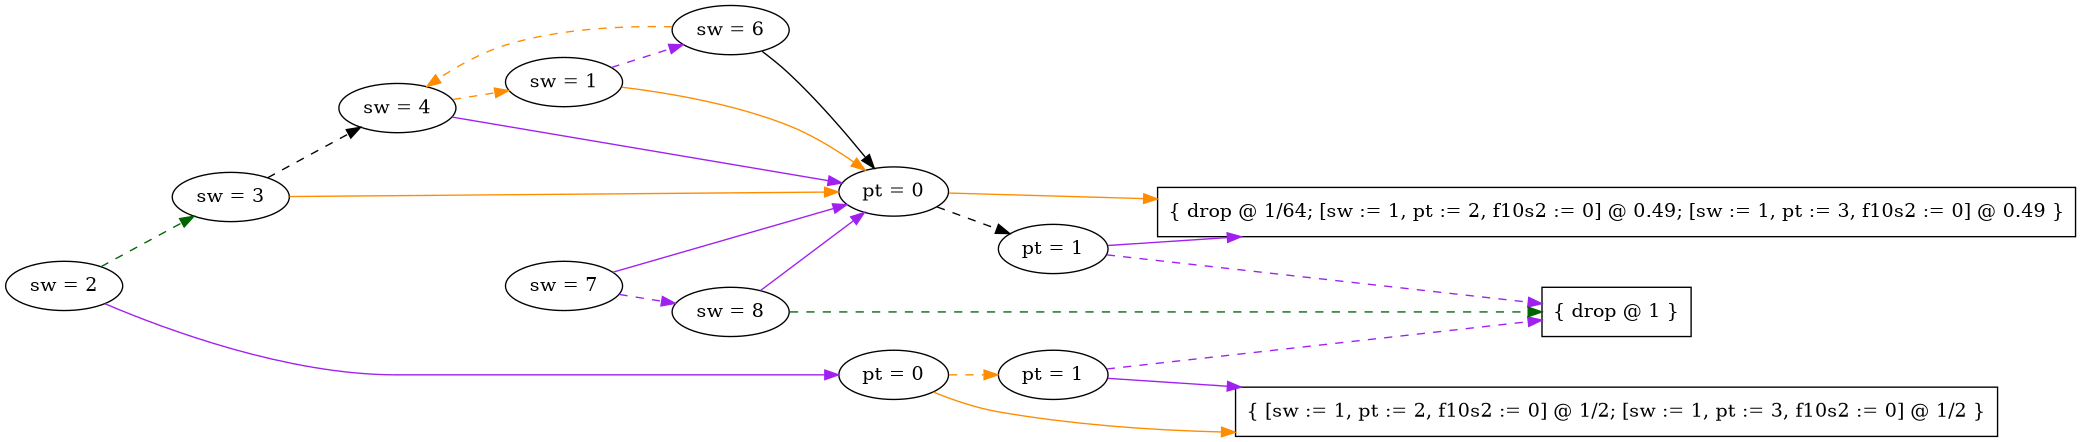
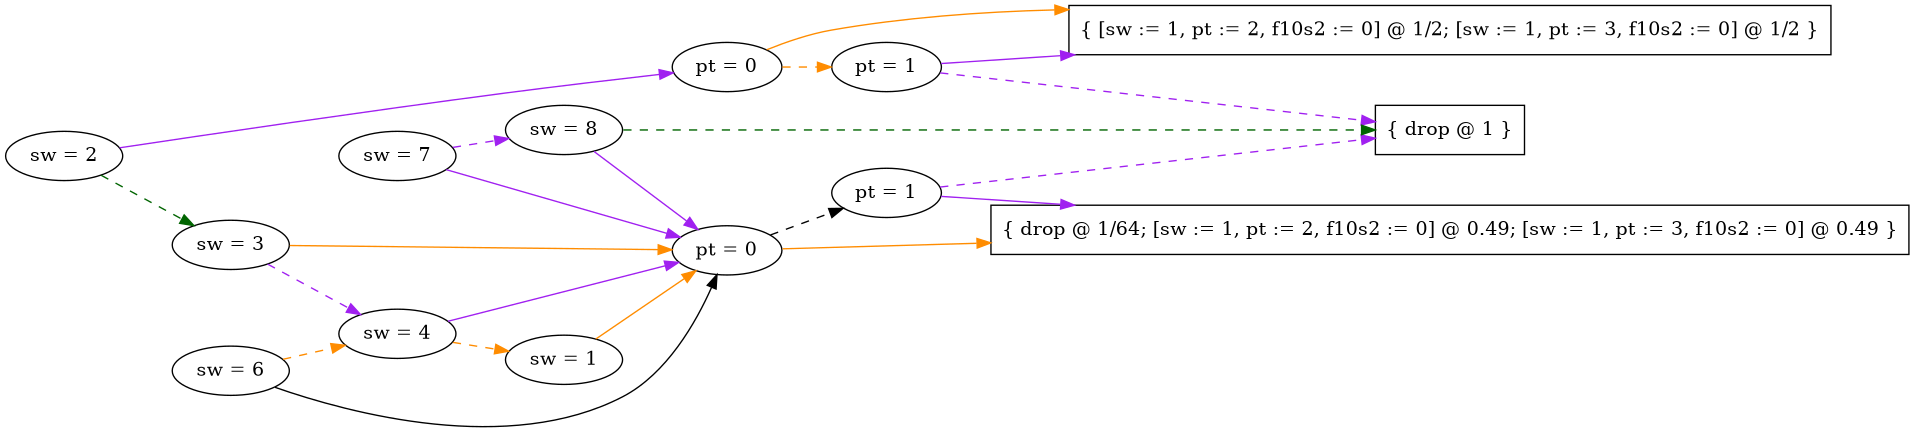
edge "sw = 1" -> "sw = 6": removed
edge "sw = 3" -> "sw = 4": color black -> purple
